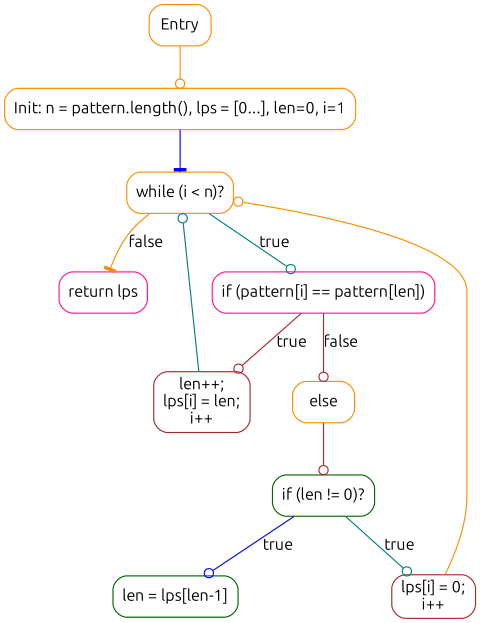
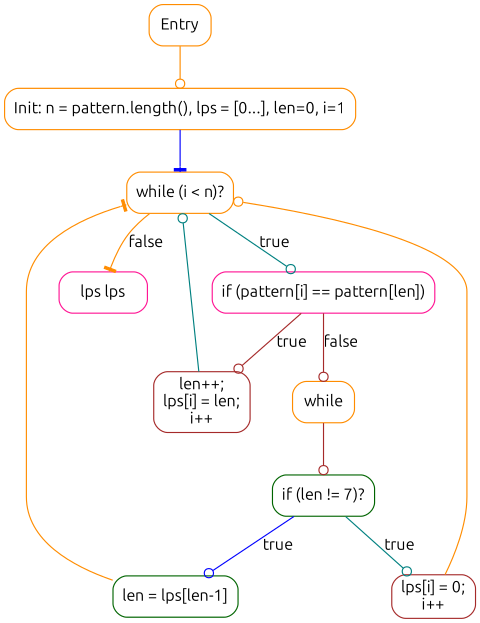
node "return lps": label "return lps" -> "lps lps"
edge "len = lps[len-1]" -> "while (i < n)?": added
node "else": label "else" -> "while"
node "if (len != 0)?": label "if (len != 0)?" -> "if (len != 7)?"
